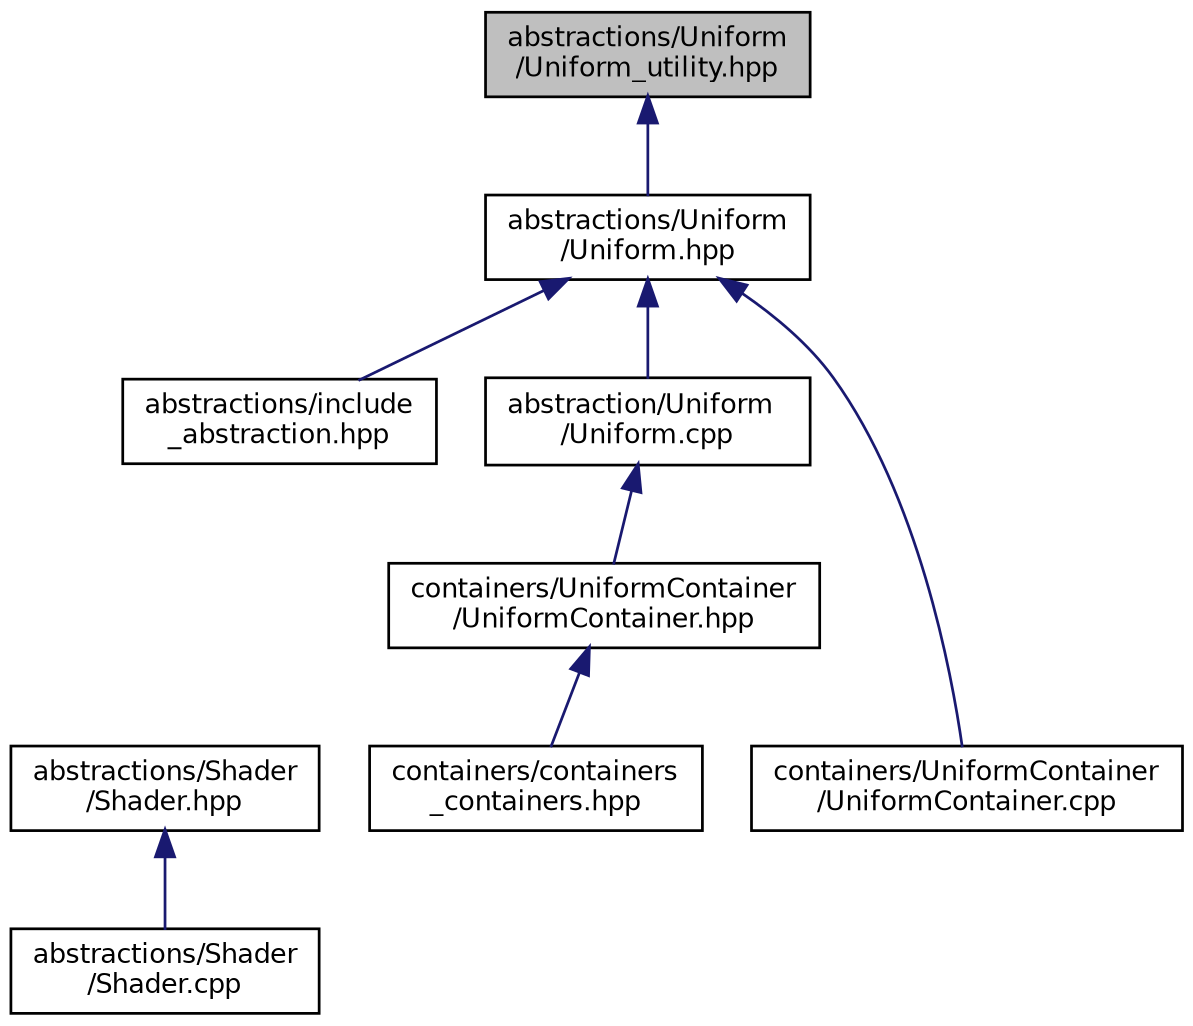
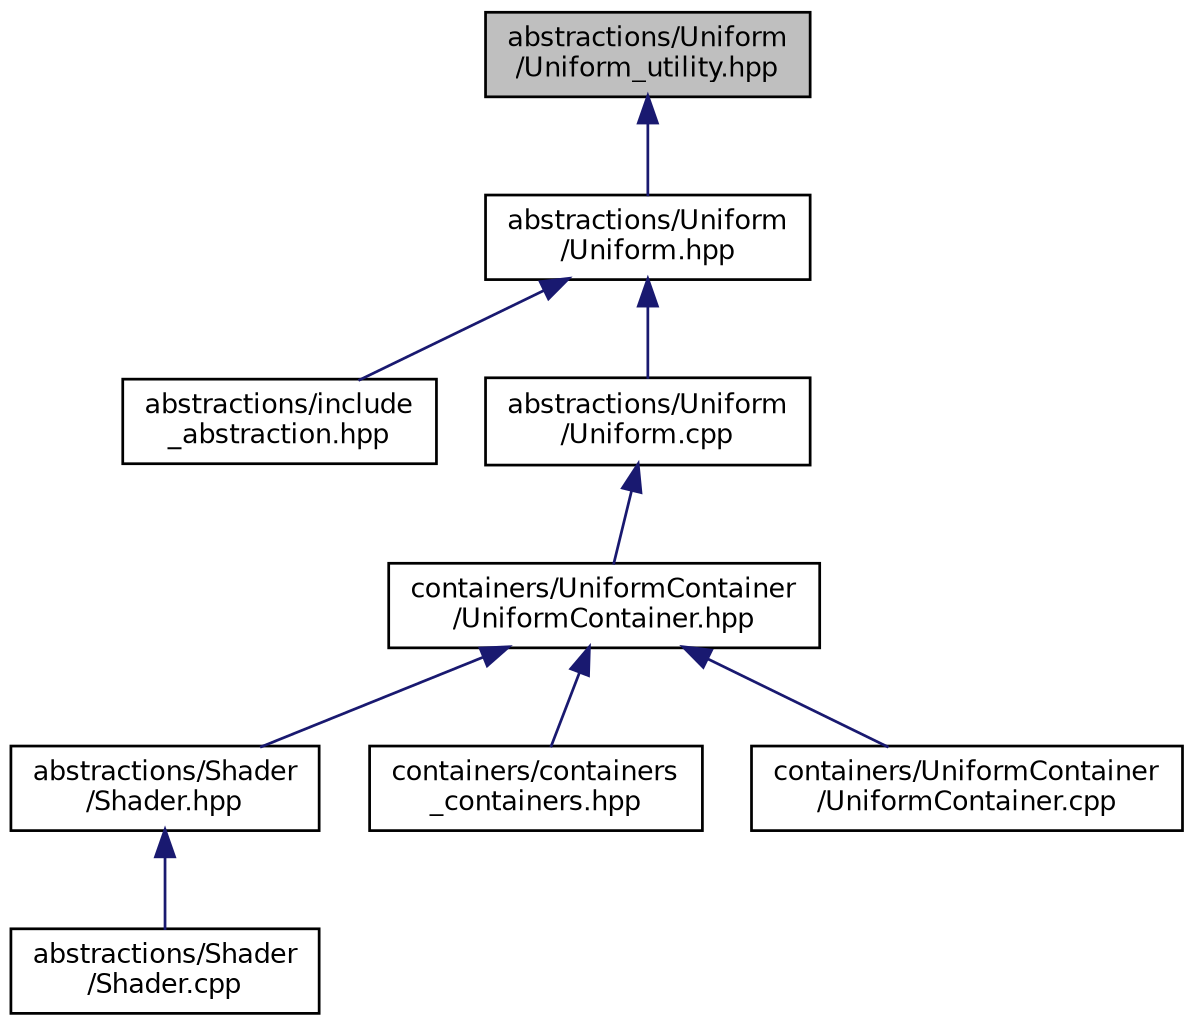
node "abstraction/Uniform /Uniform.cpp": label "abstraction/Uniform /Uniform.cpp" -> "abstractions/Uniform /Uniform.cpp"
edge "containers/UniformContainer /UniformContainer.cpp" -> "abstractions/Uniform /Uniform.hpp": now "containers/UniformContainer /UniformContainer.cpp" -> "containers/UniformContainer /UniformContainer.hpp"
edge "abstractions/Shader /Shader.hpp" -> "containers/UniformContainer /UniformContainer.hpp": added
